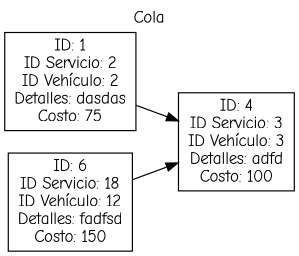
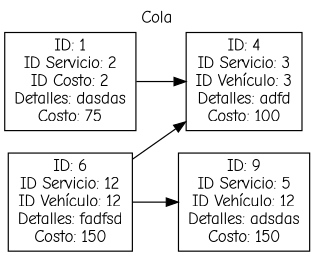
node "ID: 1": text "ID Vehículo: 2" -> "ID Costo: 2"
node "ID: 6": text "ID Servicio: 18" -> "ID Servicio: 12"
node "ID: 9": added
